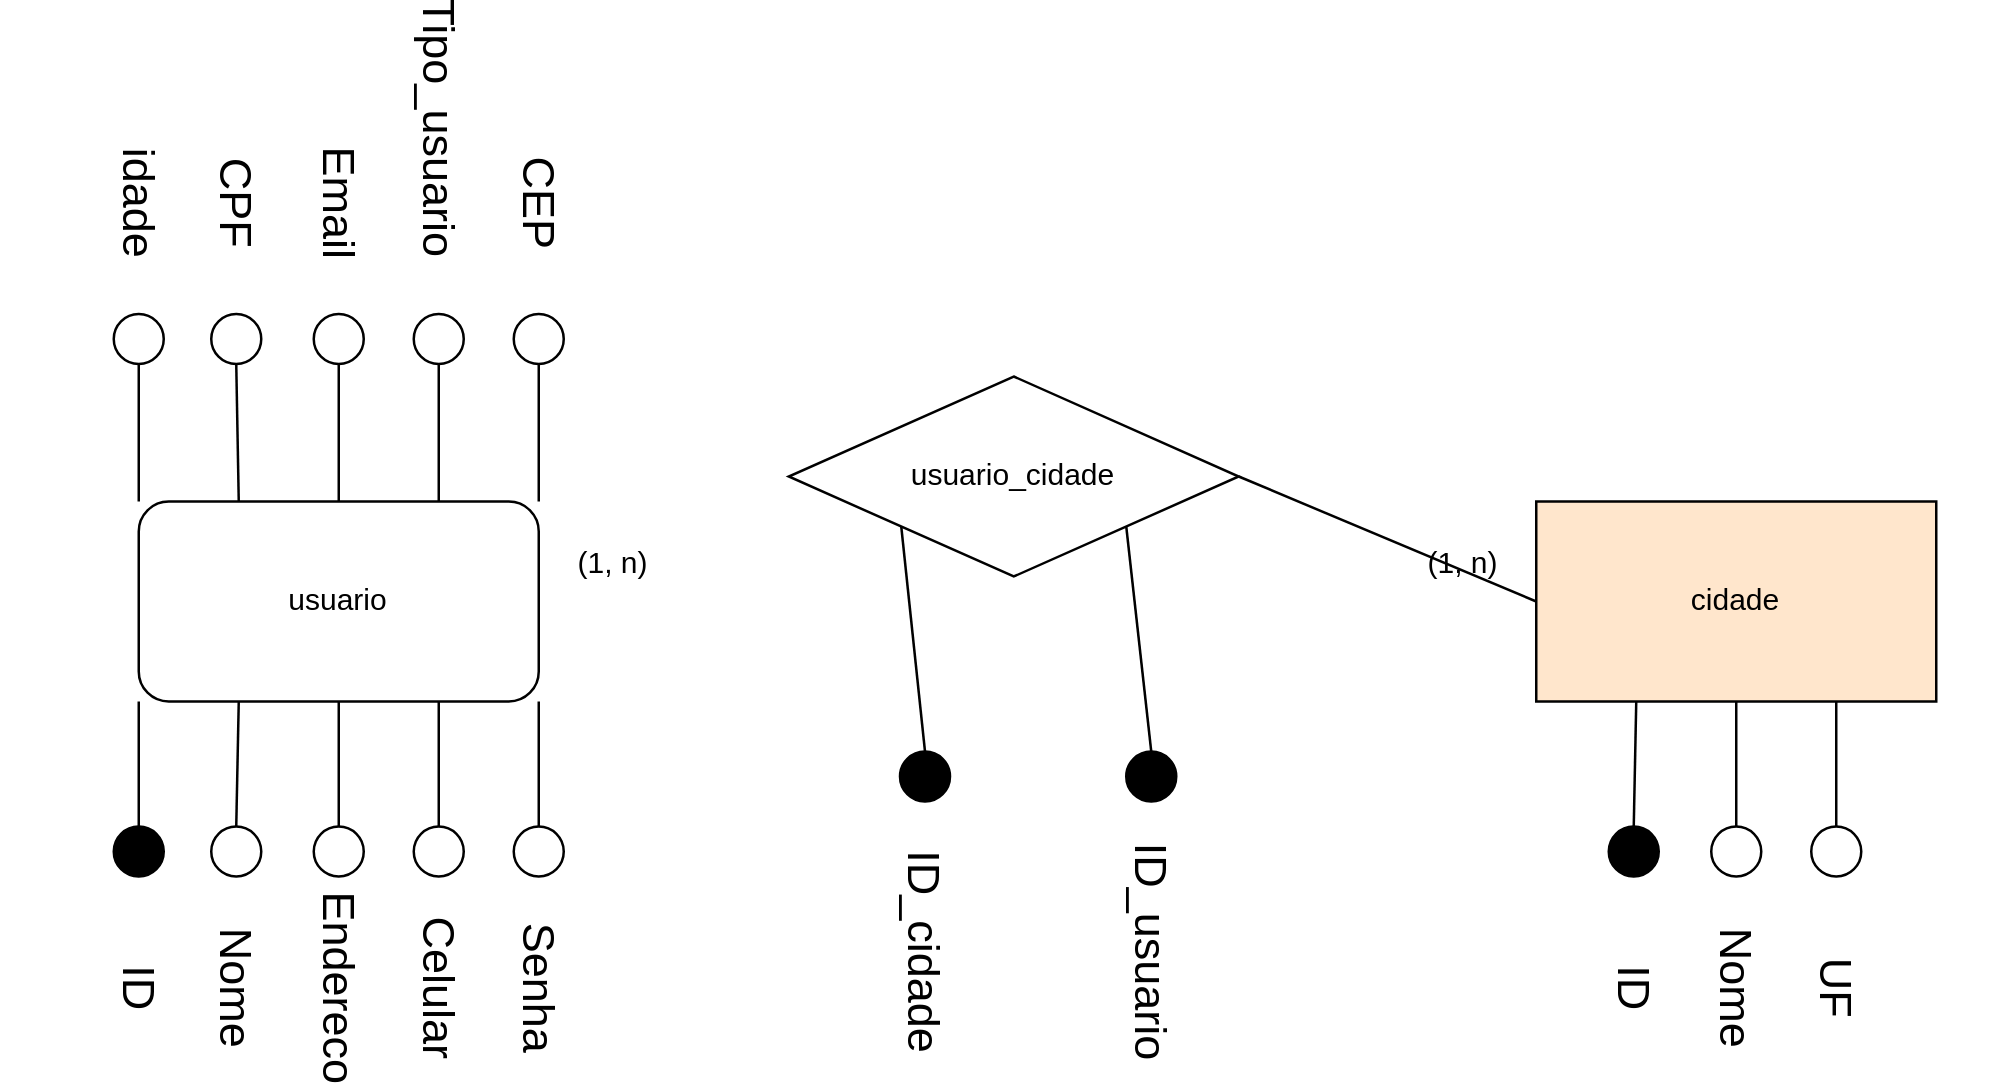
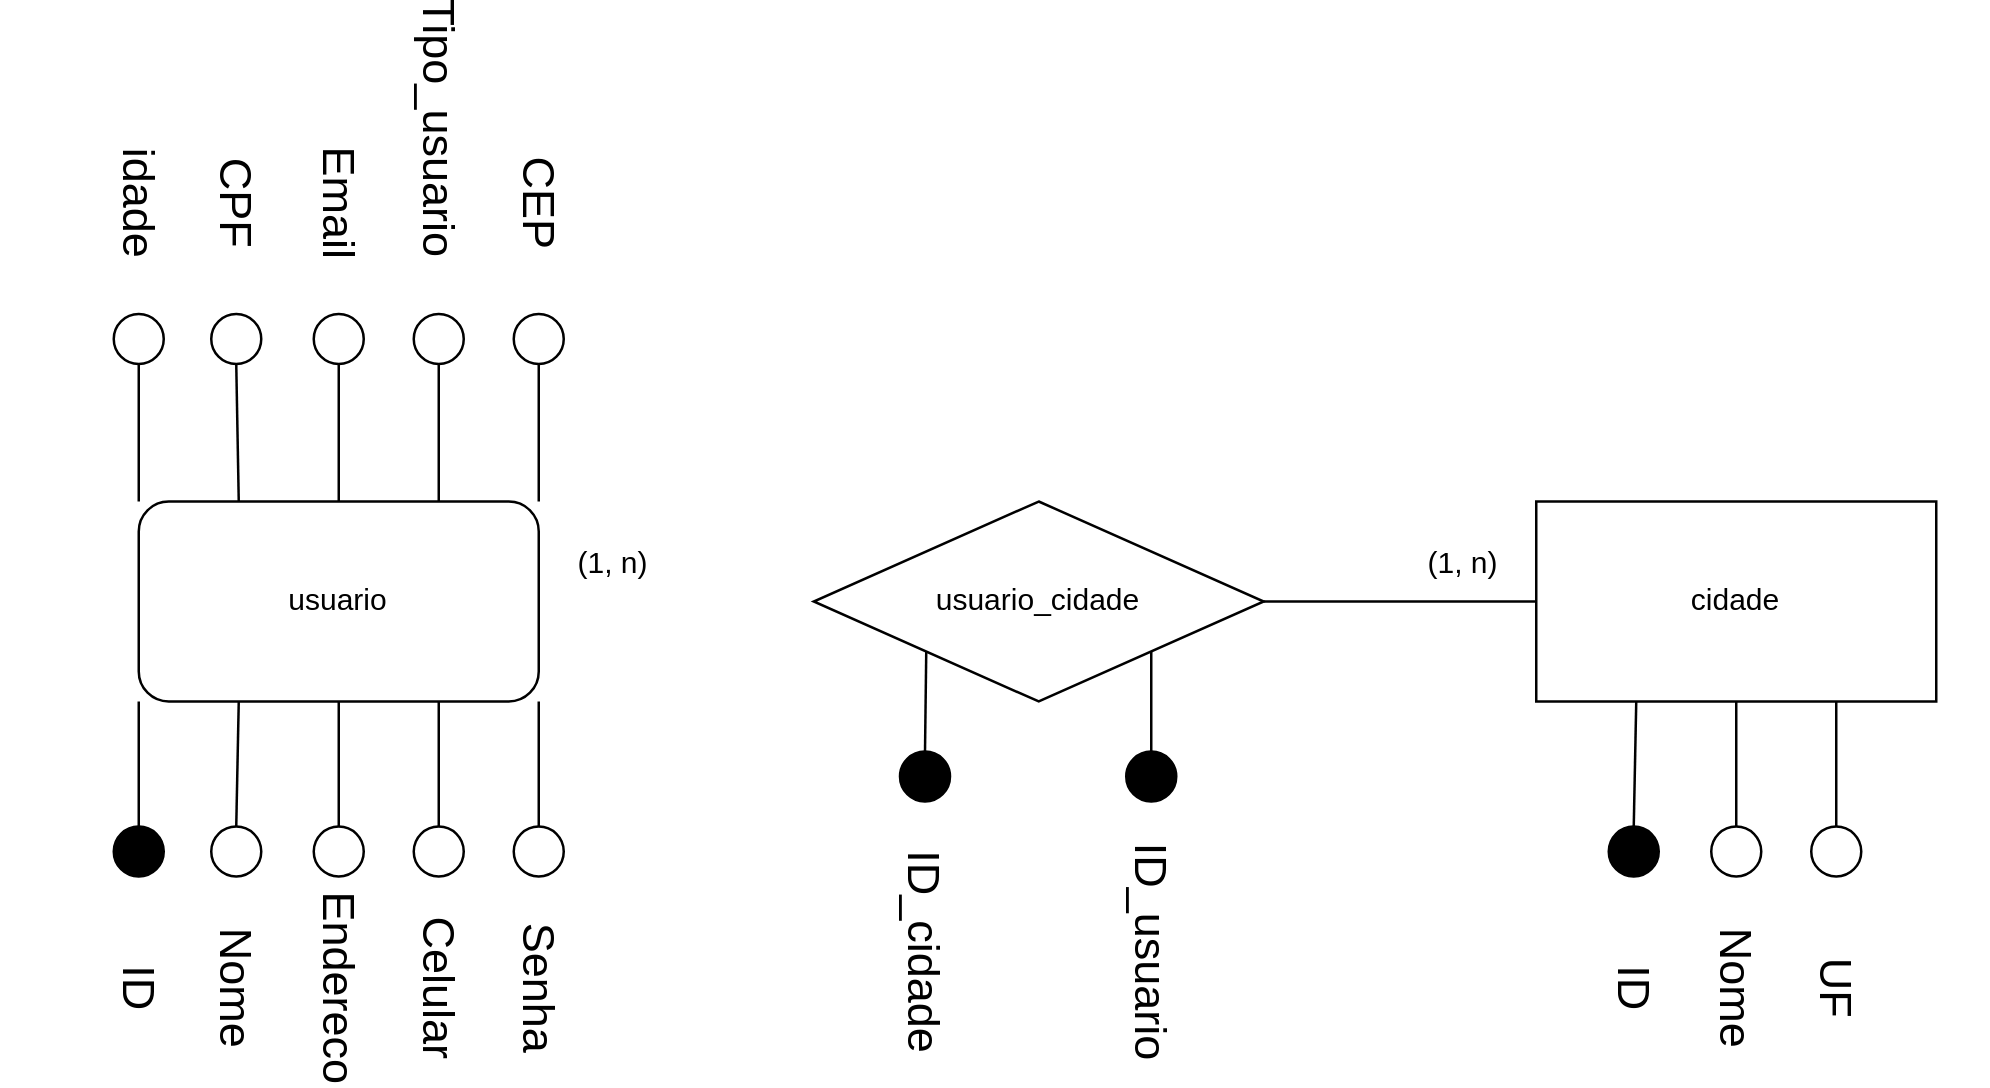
node "usuario_cidade": moved (1014, 476) -> (1039, 601)
node "cidade": fillcolor #ffe6cc -> #ffffff
